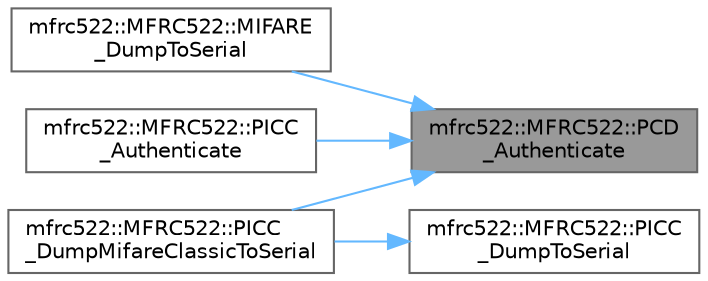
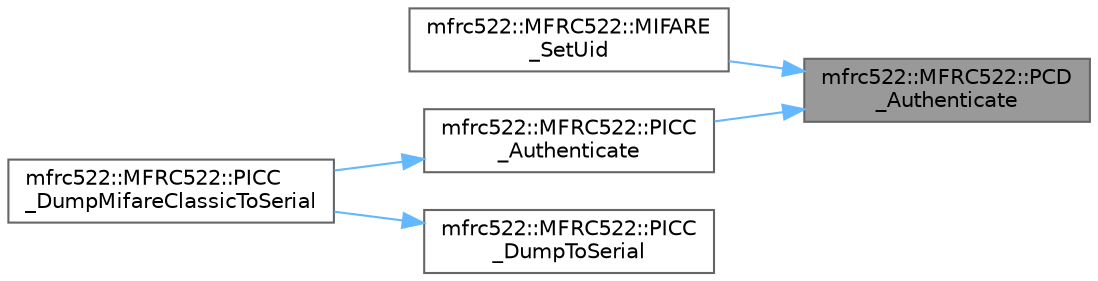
node "mfrc522::MFRC522::MIFARE _DumpToSerial": label "mfrc522::MFRC522::MIFARE _DumpToSerial" -> "mfrc522::MFRC522::MIFARE _SetUid"
edge "mfrc522::MFRC522::PICC _DumpMifareClassicToSerial" -> "mfrc522::MFRC522::PCD _Authenticate": now "mfrc522::MFRC522::PICC _DumpMifareClassicToSerial" -> "mfrc522::MFRC522::PICC _Authenticate"
